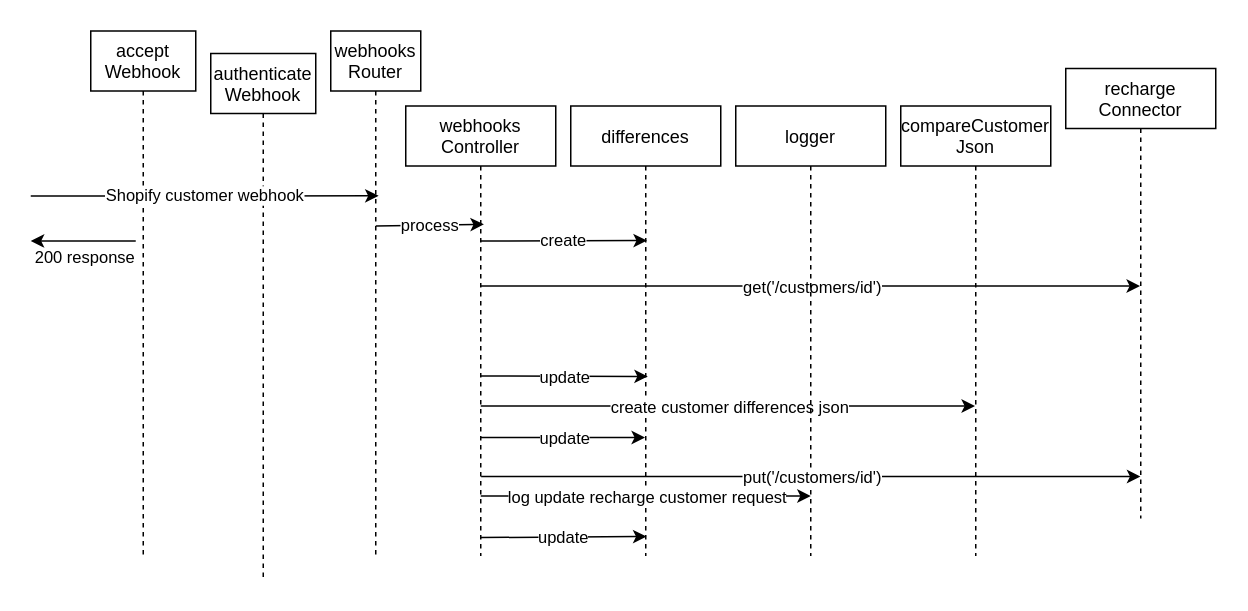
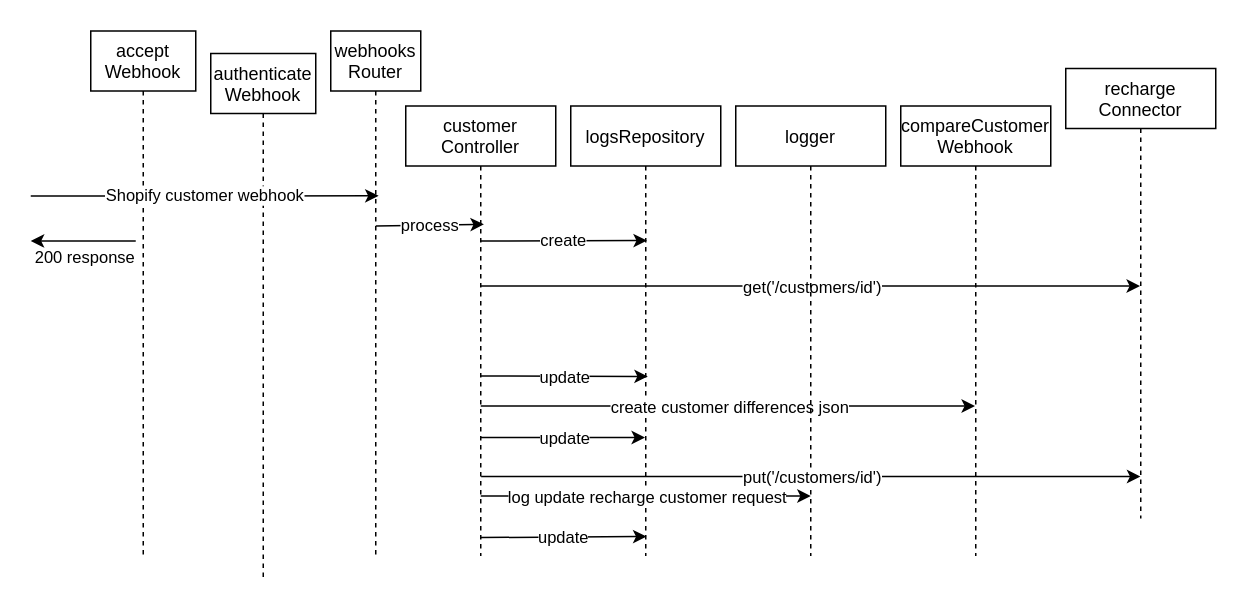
node "webhooks Controller": label "webhooks Controller" -> "customer Controller"
node "compareCustomer Json": label "compareCustomer Json" -> "compareCustomer Webhook"
node "differences": label "differences" -> "logsRepository"
